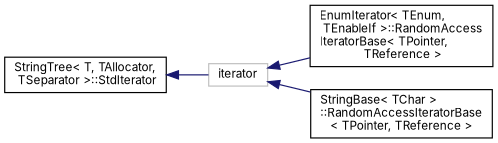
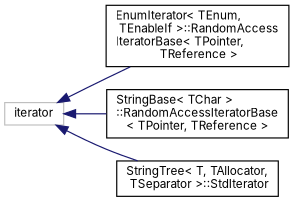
edge "iterator" -> "StringTree< T, TAllocator, TSeparator >::StdIterator": reversed
